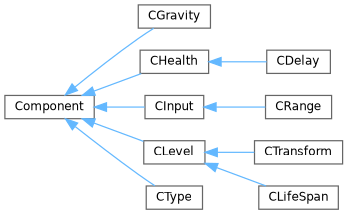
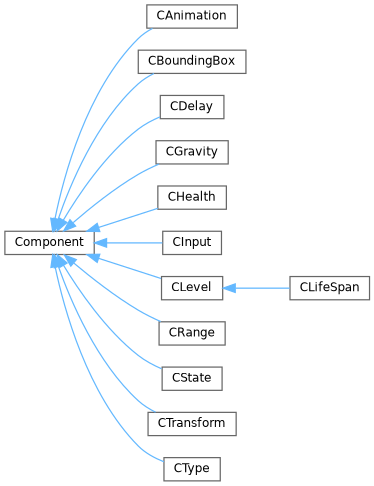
node "CAnimation": added
node "CBoundingBox": added
edge "CDelay" -> "CHealth": now "CDelay" -> "Component"
edge "CRange" -> "CInput": now "CRange" -> "Component"
edge "CTransform" -> "CLevel": now "CTransform" -> "Component"
node "CState": added
